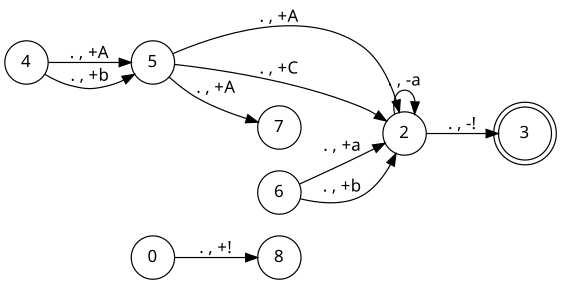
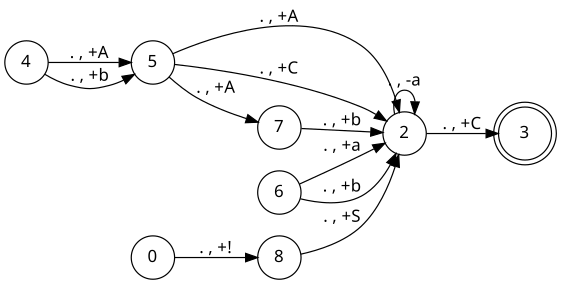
edge "2" -> "3": label ". , -!" -> ". , +C"
edge "7" -> "2": added, label ". , +b"
edge "8" -> "2": added, label ". , +S"
